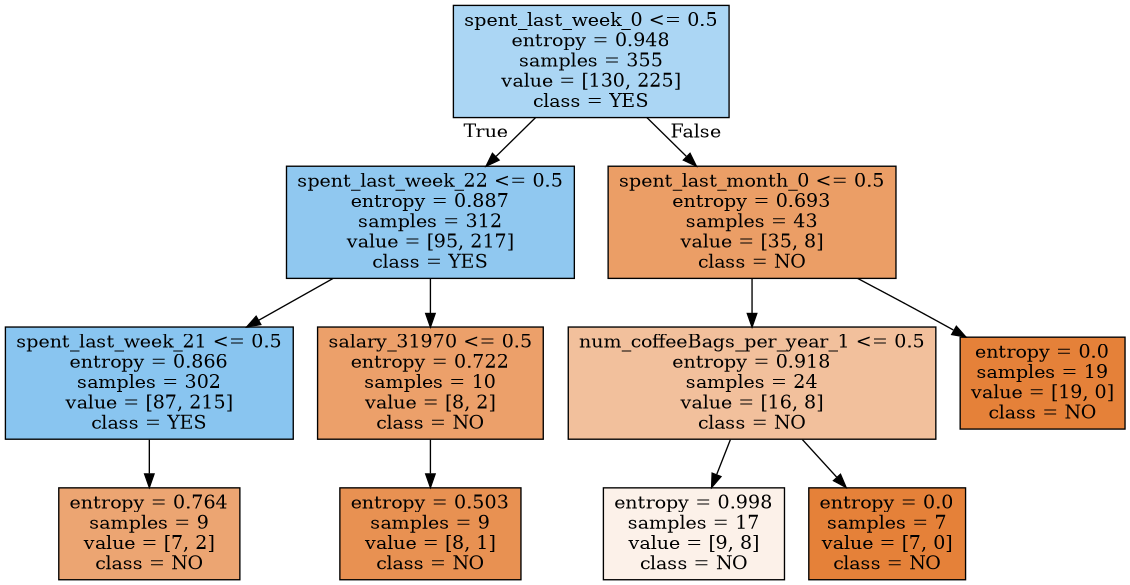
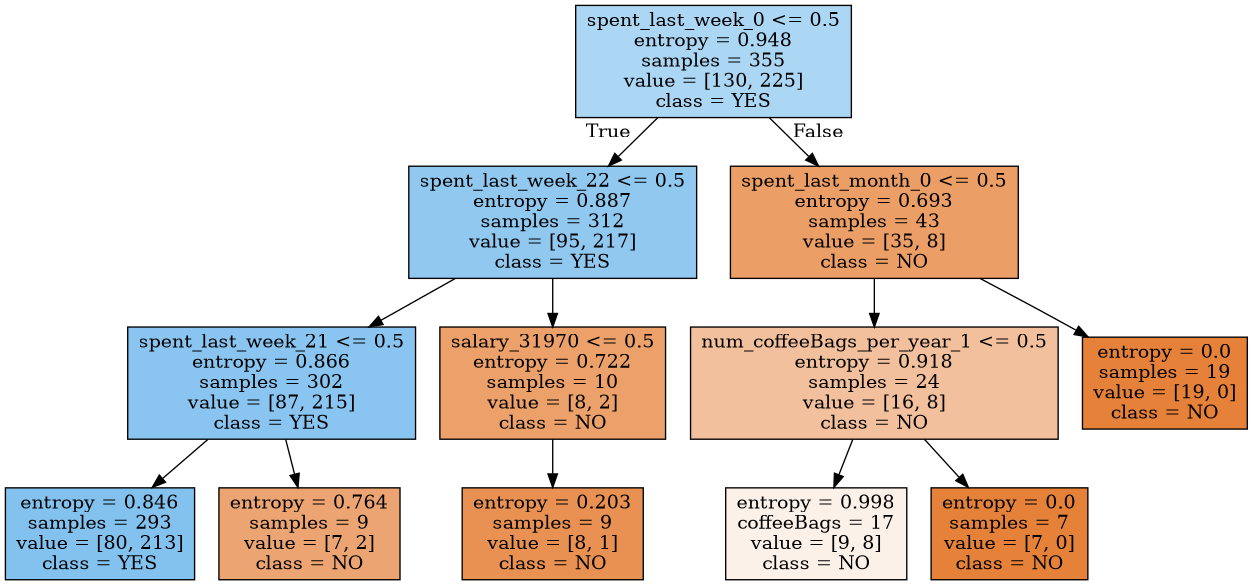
node "entropy = 0.846 samples = 293 value = [80, 213] class = YES": added
node "entropy = 0.503 samples = 9 value = [8, 1] class = NO": label "entropy = 0.503 samples = 9 value = [8, 1] class = NO" -> "entropy = 0.203 samples = 9 value = [8, 1] class = NO"
node "entropy = 0.998 samples = 17 value = [9, 8] class = NO": label "entropy = 0.998 samples = 17 value = [9, 8] class = NO" -> "entropy = 0.998 coffeeBags = 17 value = [9, 8] class = NO"
